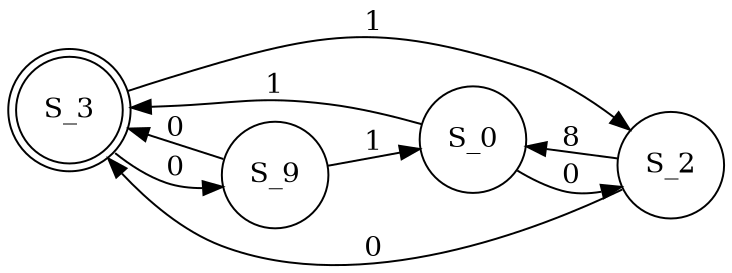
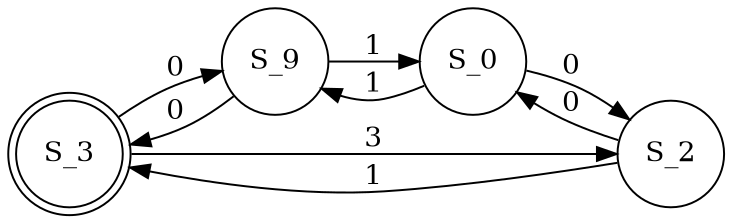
edge "S_3" -> "S_2": label "1" -> "3"
edge "S_0" -> "S_3": now "S_0" -> "S_9"
edge "S_2" -> "S_0": label "8" -> "0"
edge "S_2" -> "S_3": label "0" -> "1"
